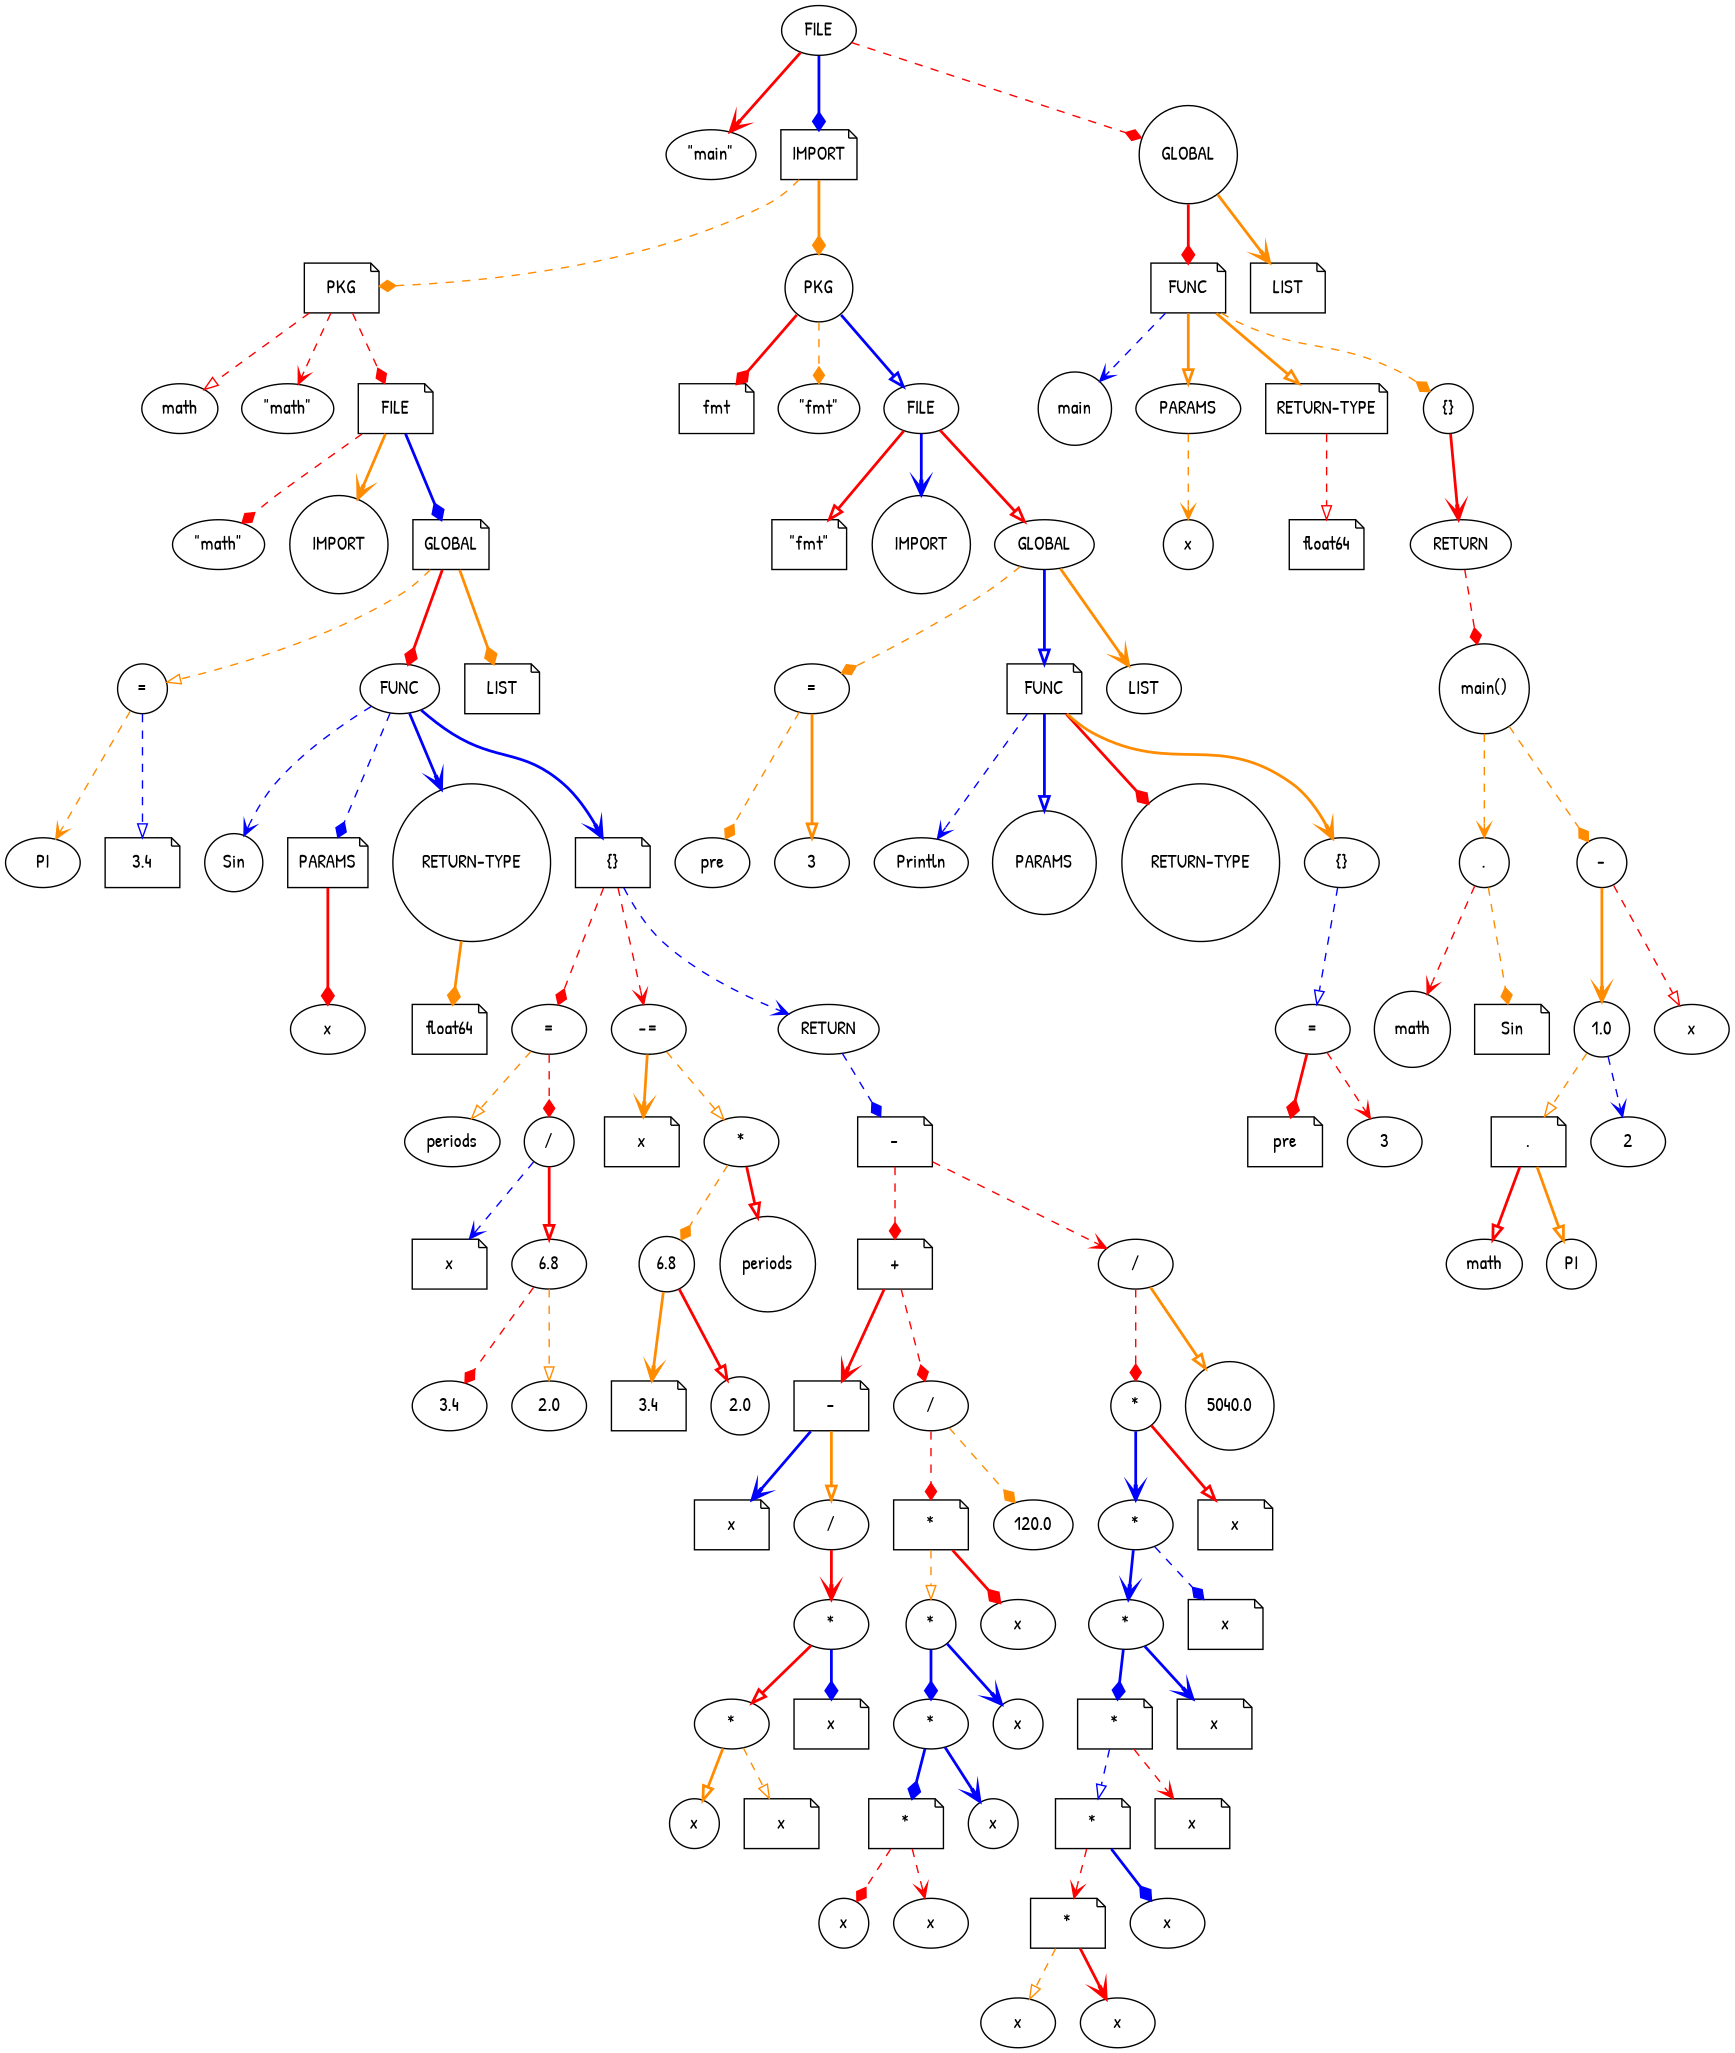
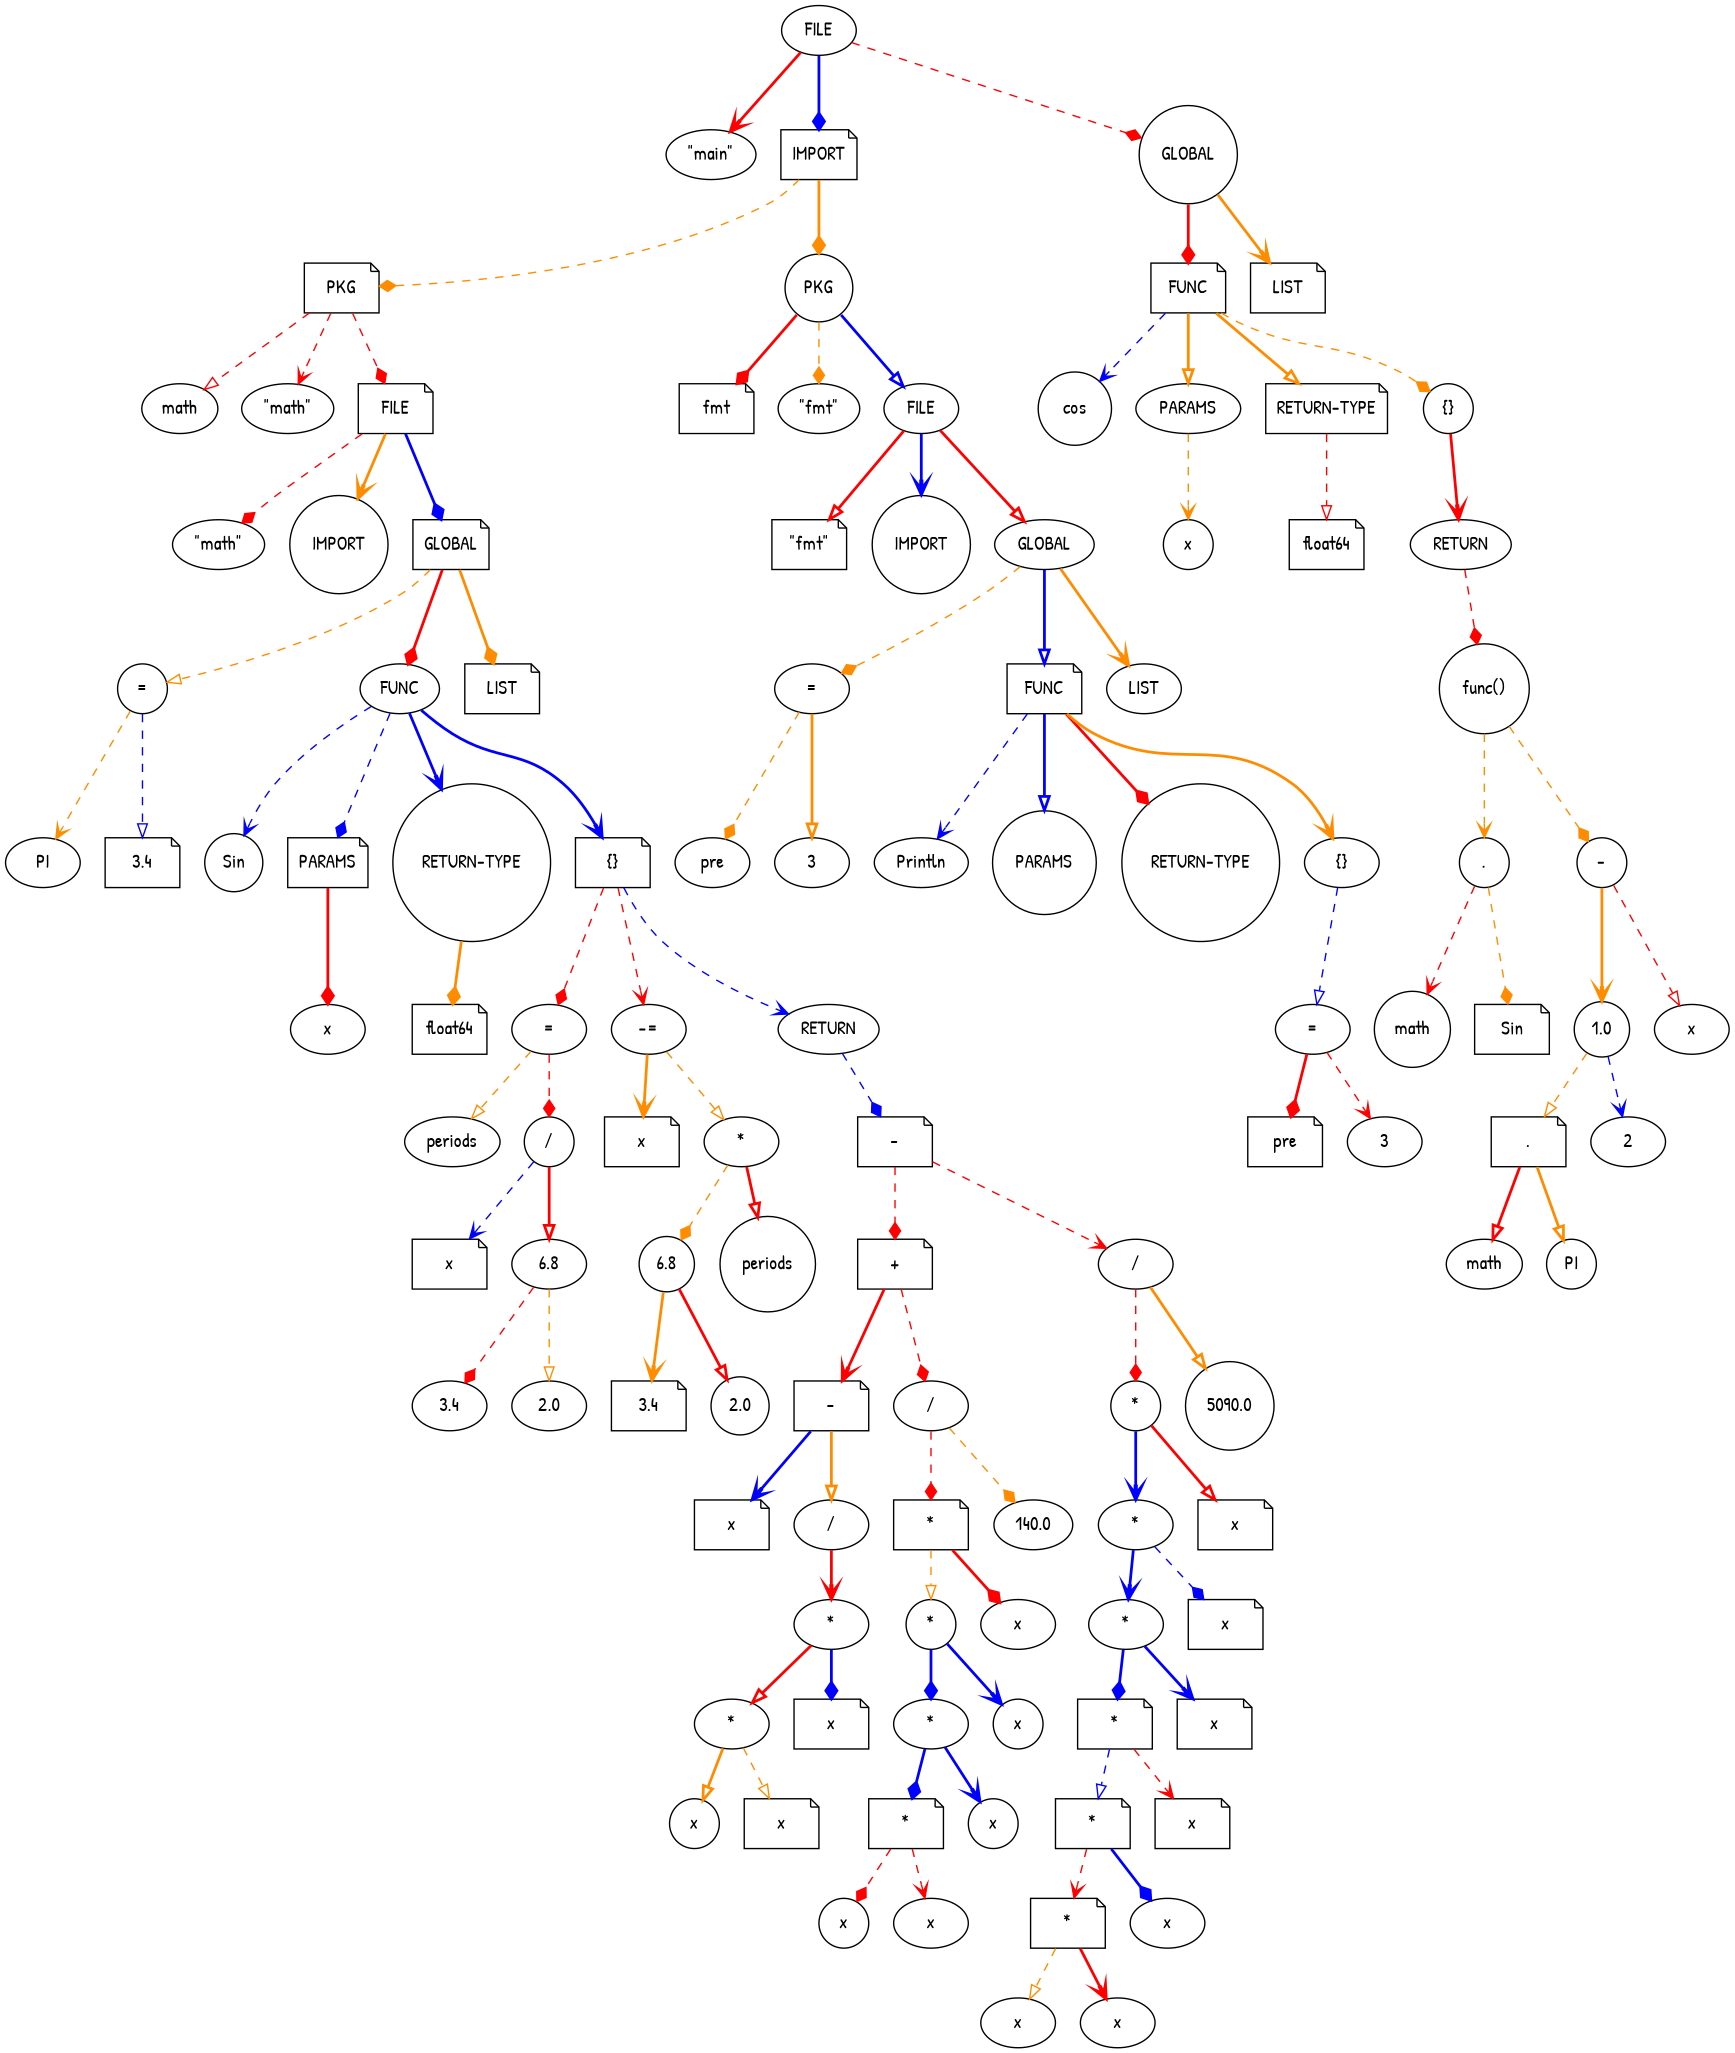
node "main": label "main" -> "cos"
node "main()": label "main()" -> "func()"
node "5040.0": label "5040.0" -> "5090.0"
node "120.0": label "120.0" -> "140.0"
